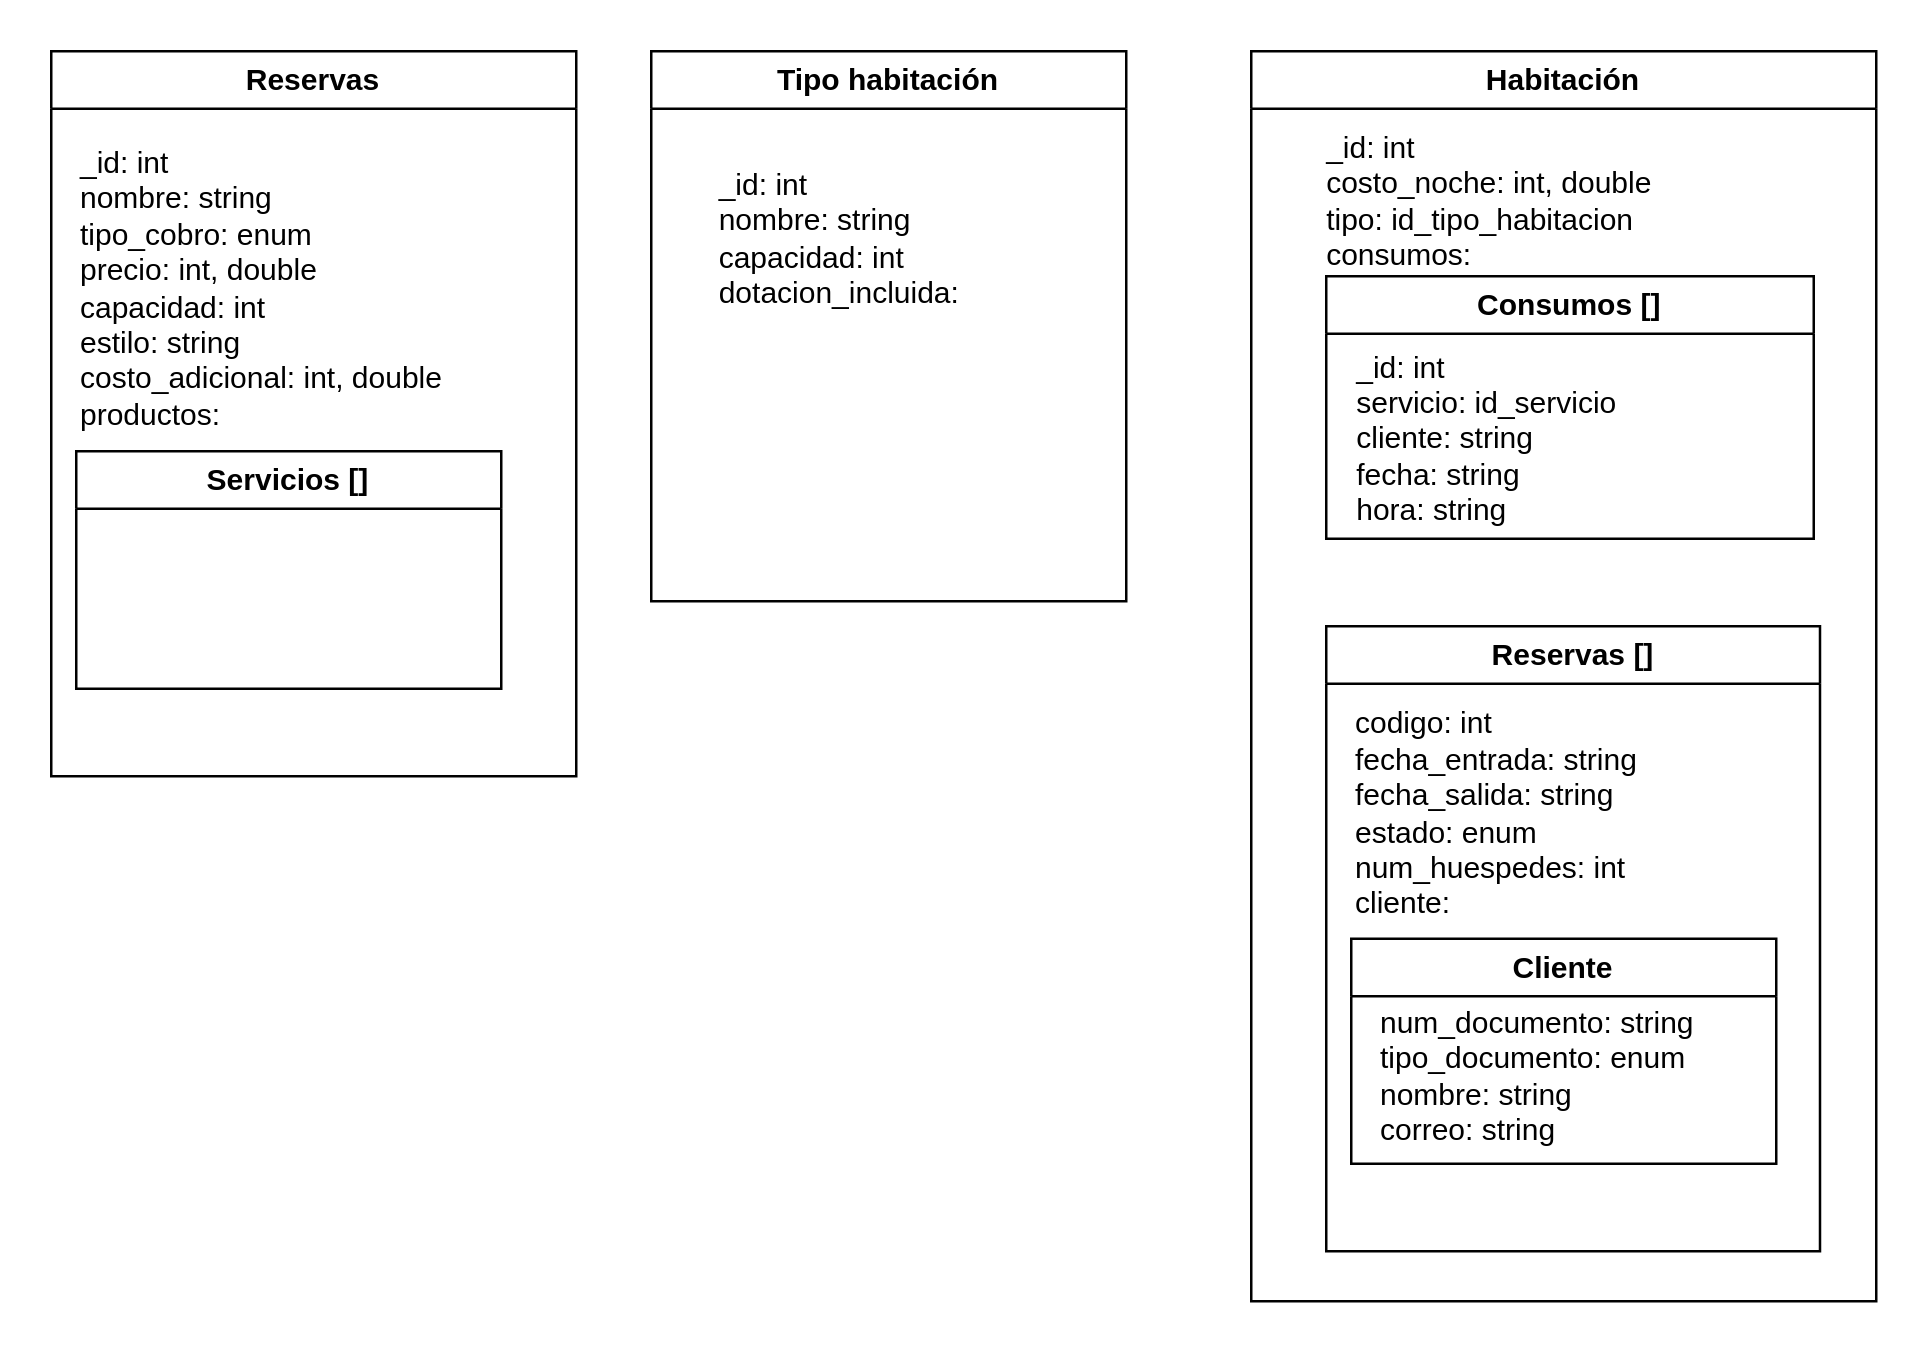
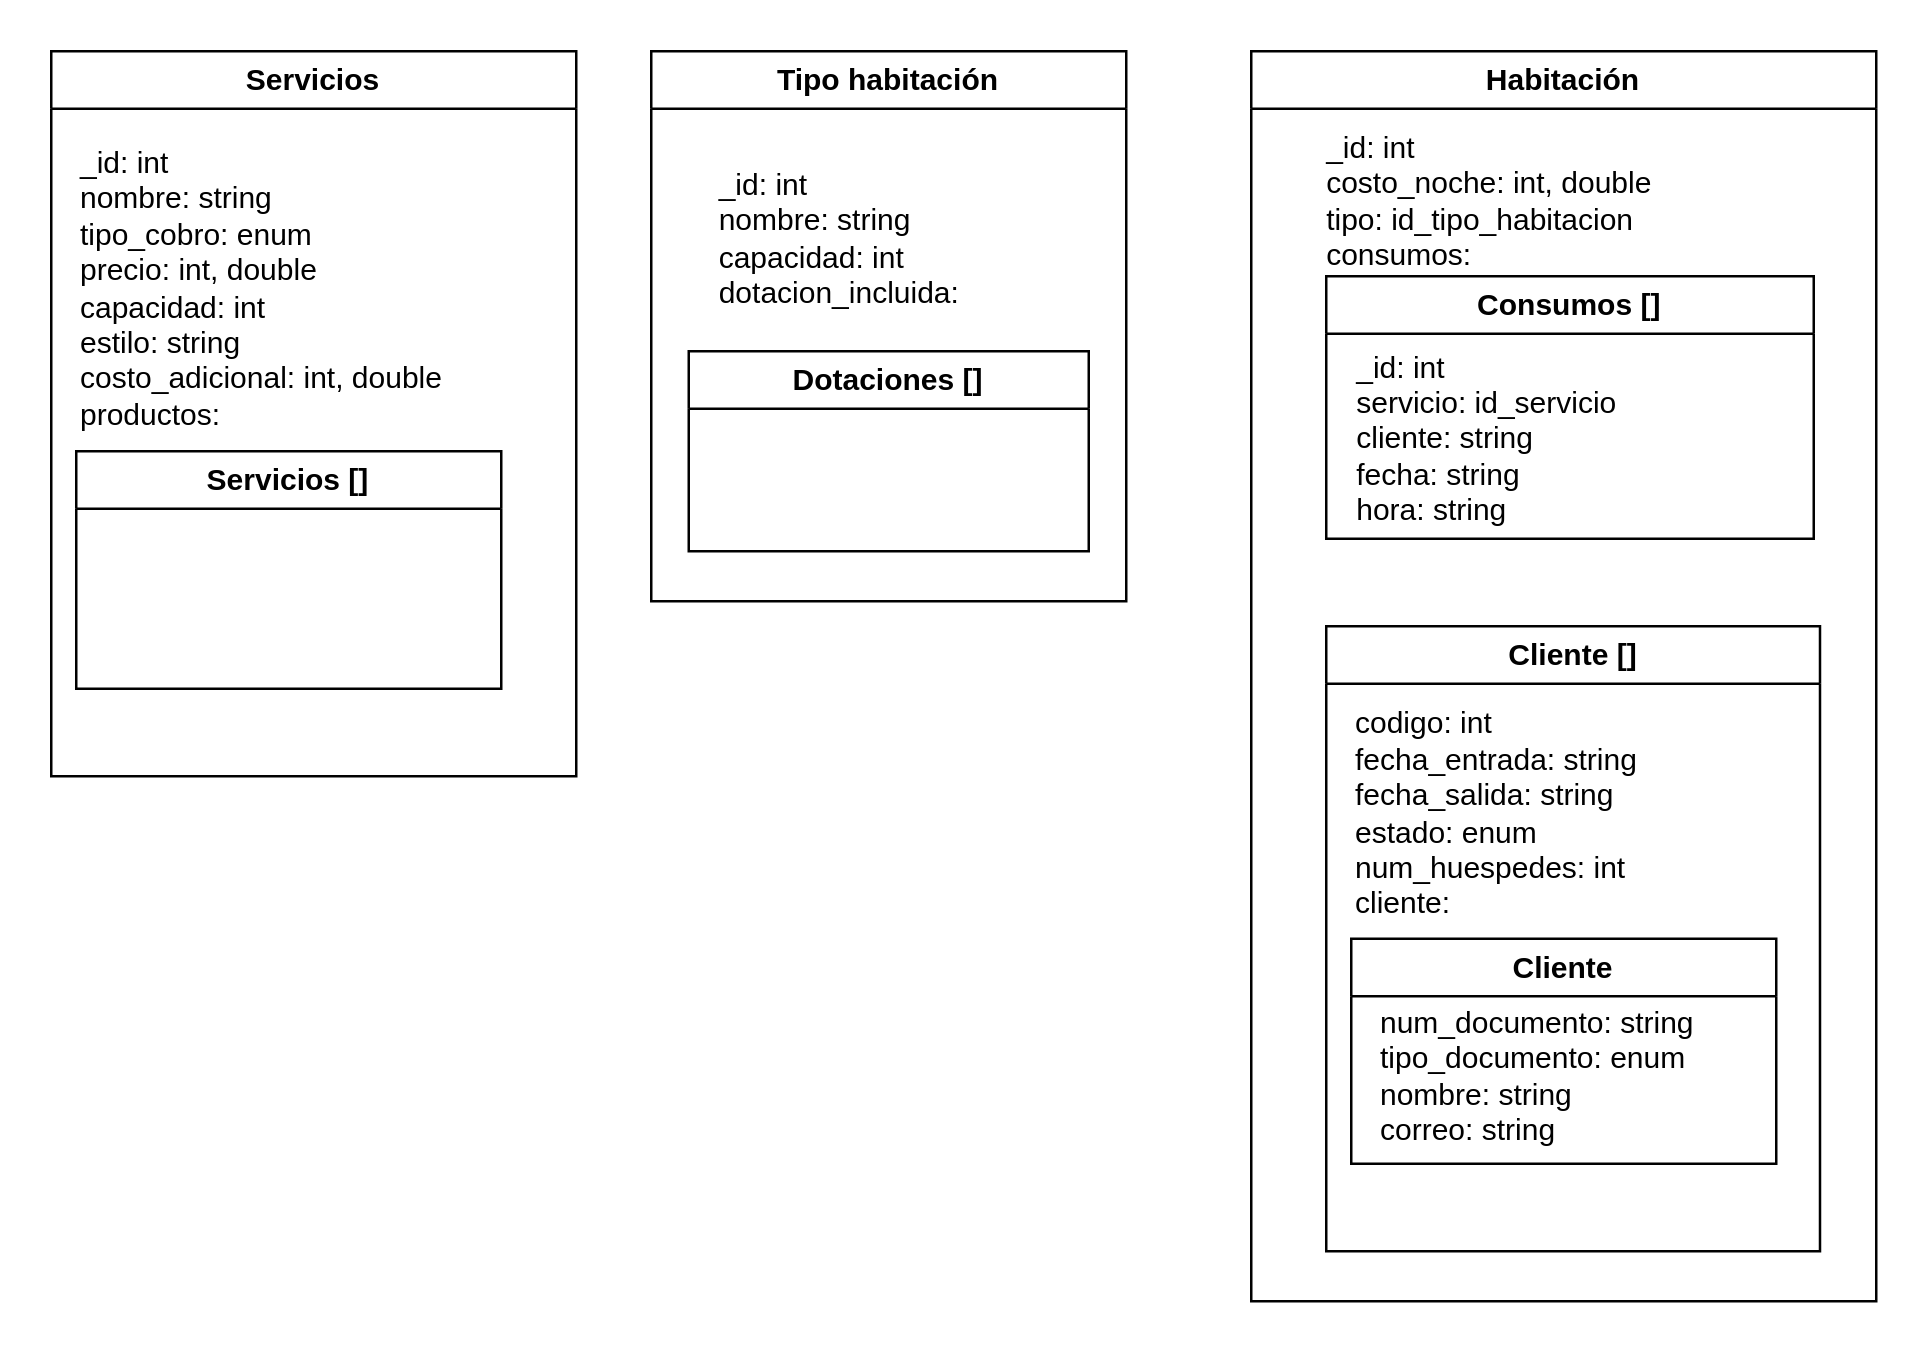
node "Reservas": label "Reservas" -> "Servicios"
node "Dotaciones []": added
node "Reservas []": label "Reservas []" -> "Cliente []"
